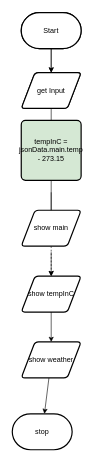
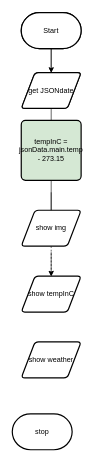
node "get Input": label "get Input" -> "get JSONdate"
node "show main": label "show main" -> "show img"
edge "show tempInC" -> "show weather": removed
edge "show weather" -> "stop": removed
